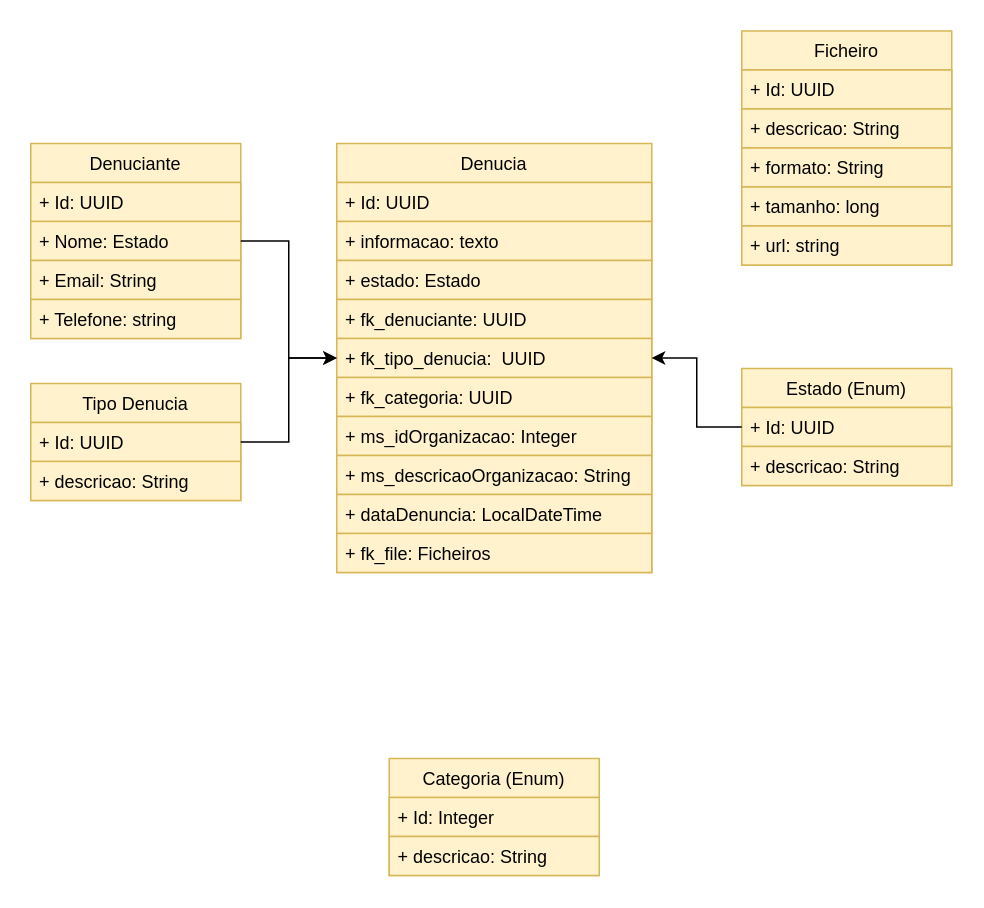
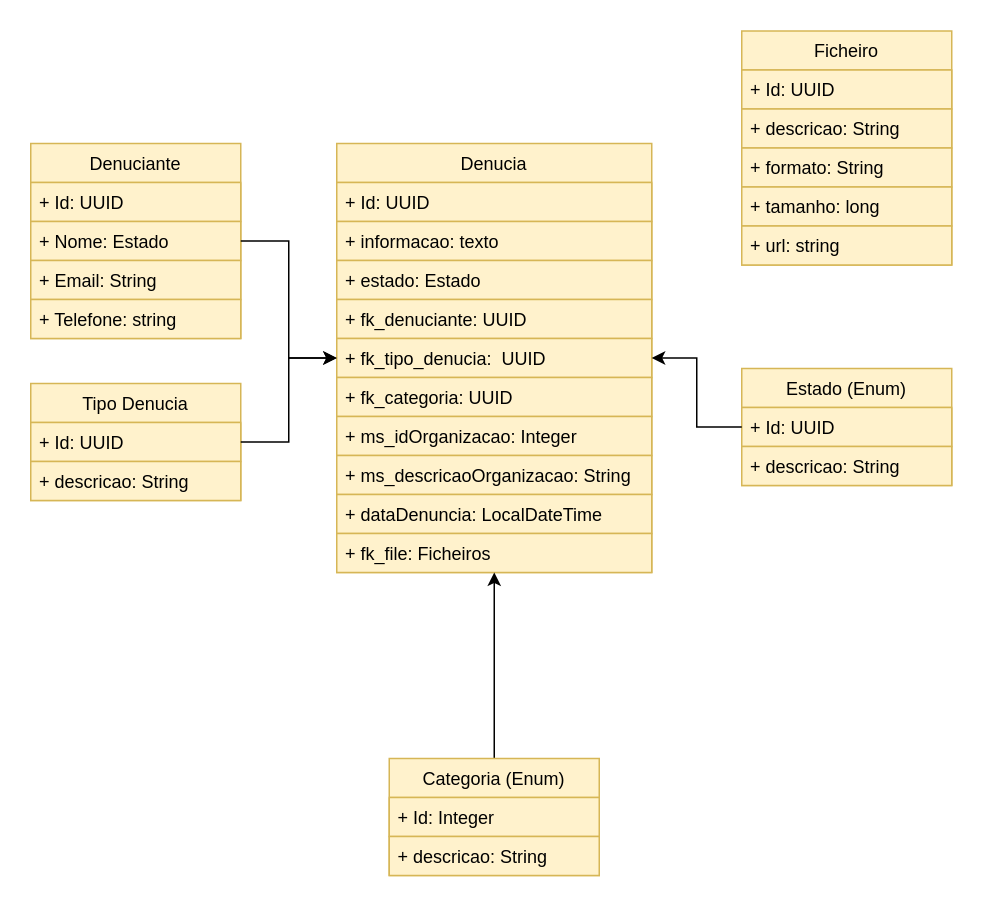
edge "Categoria (Enum)" -> "Denucia": added
